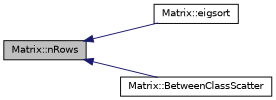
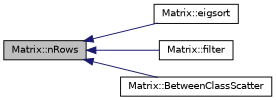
node "Matrix::filter": added
